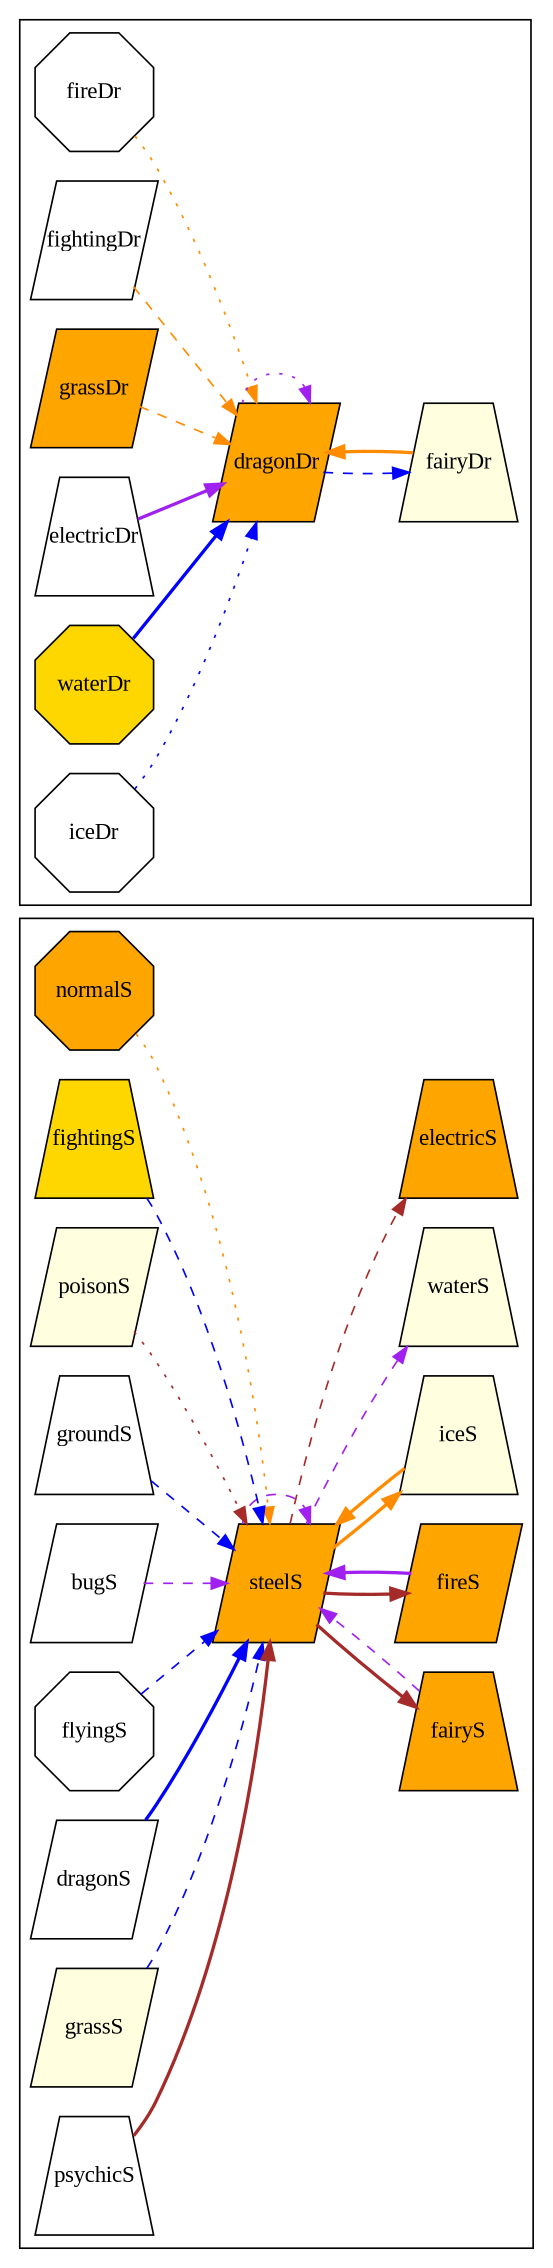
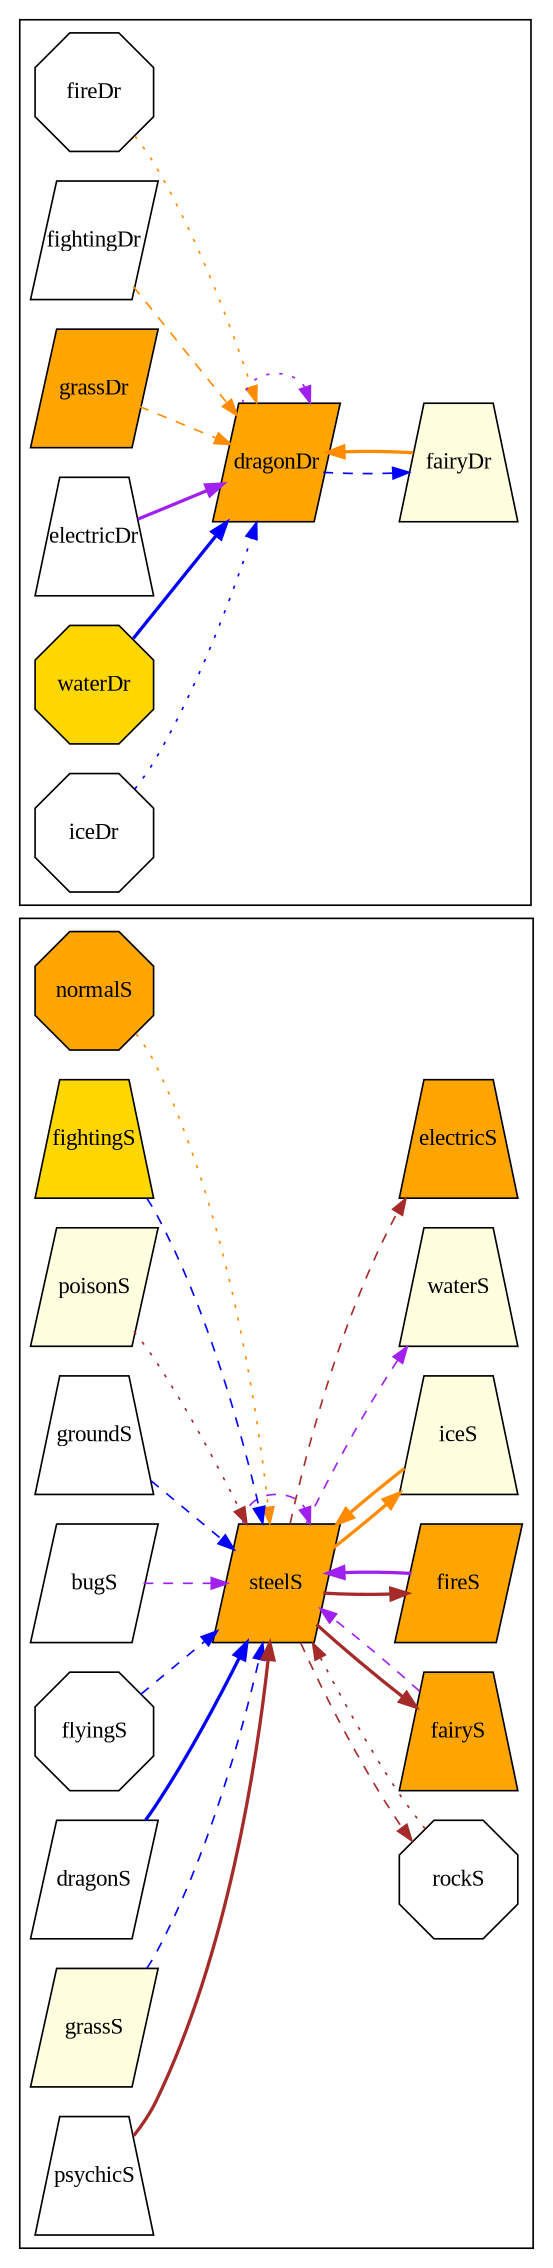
node "rockS": added
